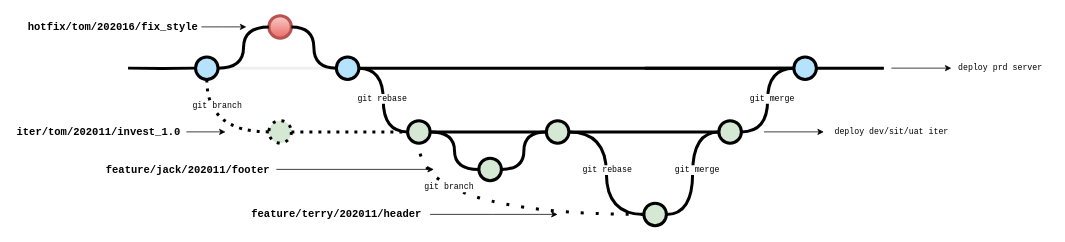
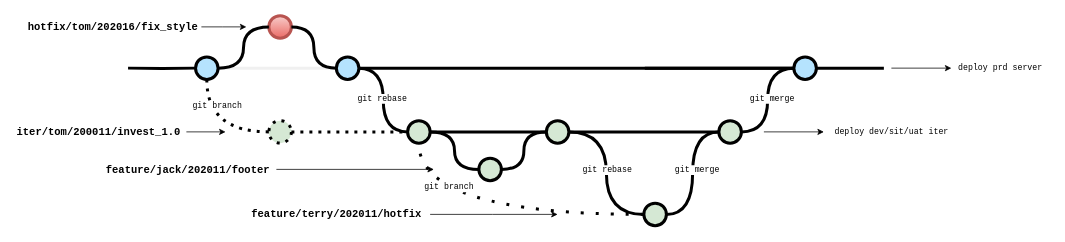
node "iter/tom/202011/invest_1.0": label "iter/tom/202011/invest_1.0" -> "iter/tom/200011/invest_1.0"
node "feature/terry/202011/header": label "feature/terry/202011/header" -> "feature/terry/202011/hotfix"
